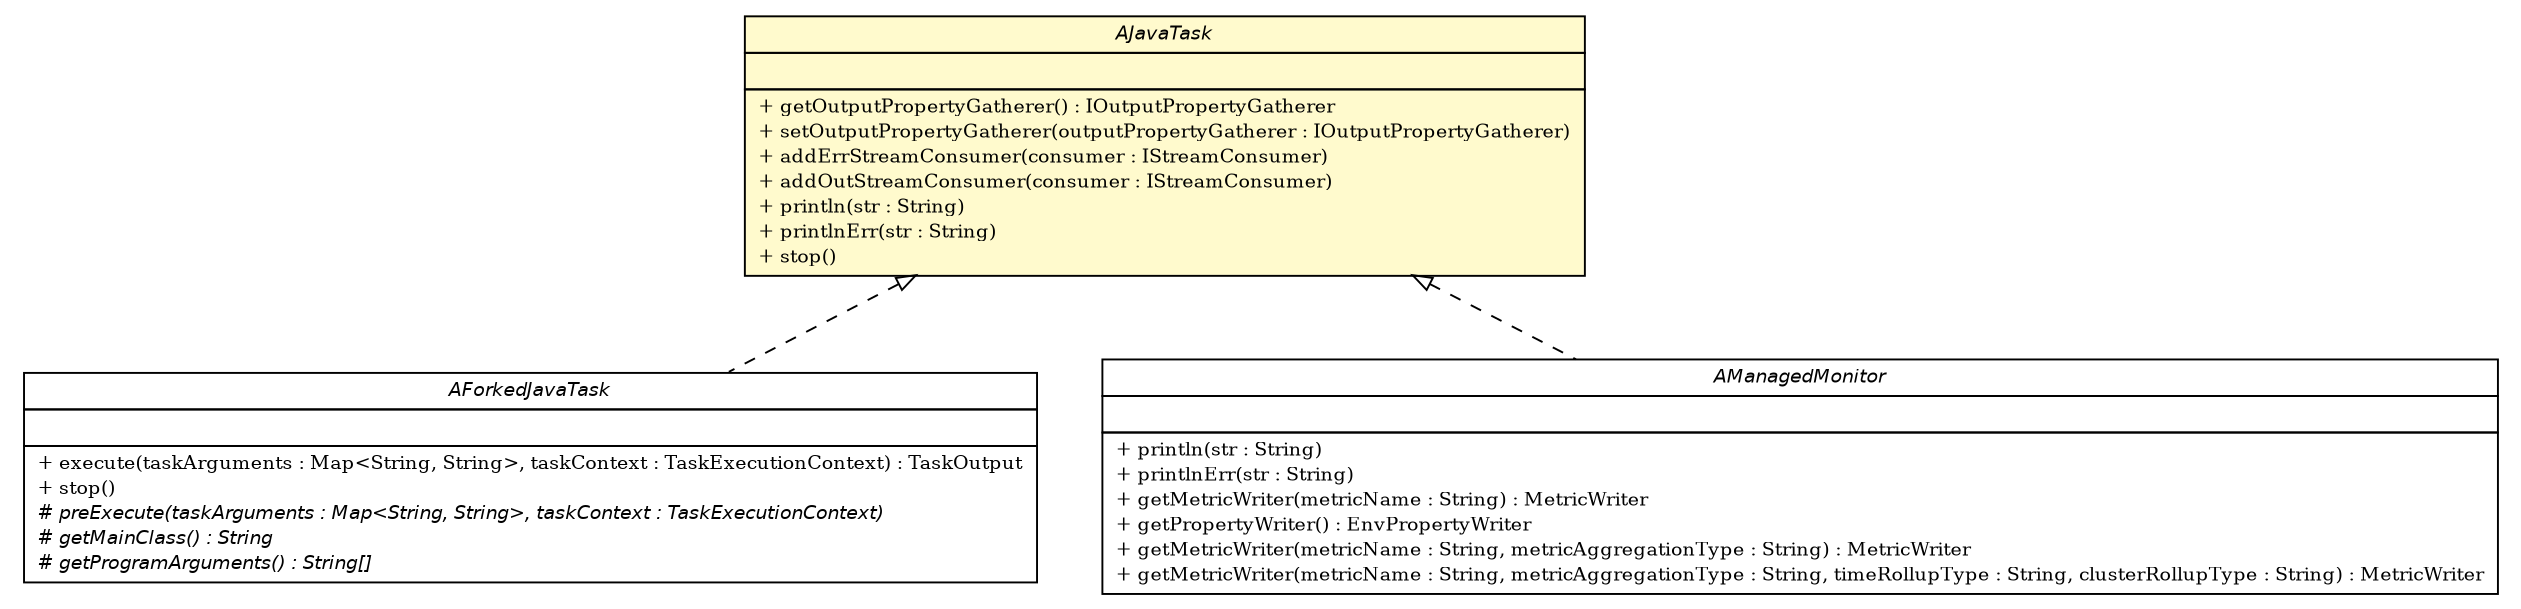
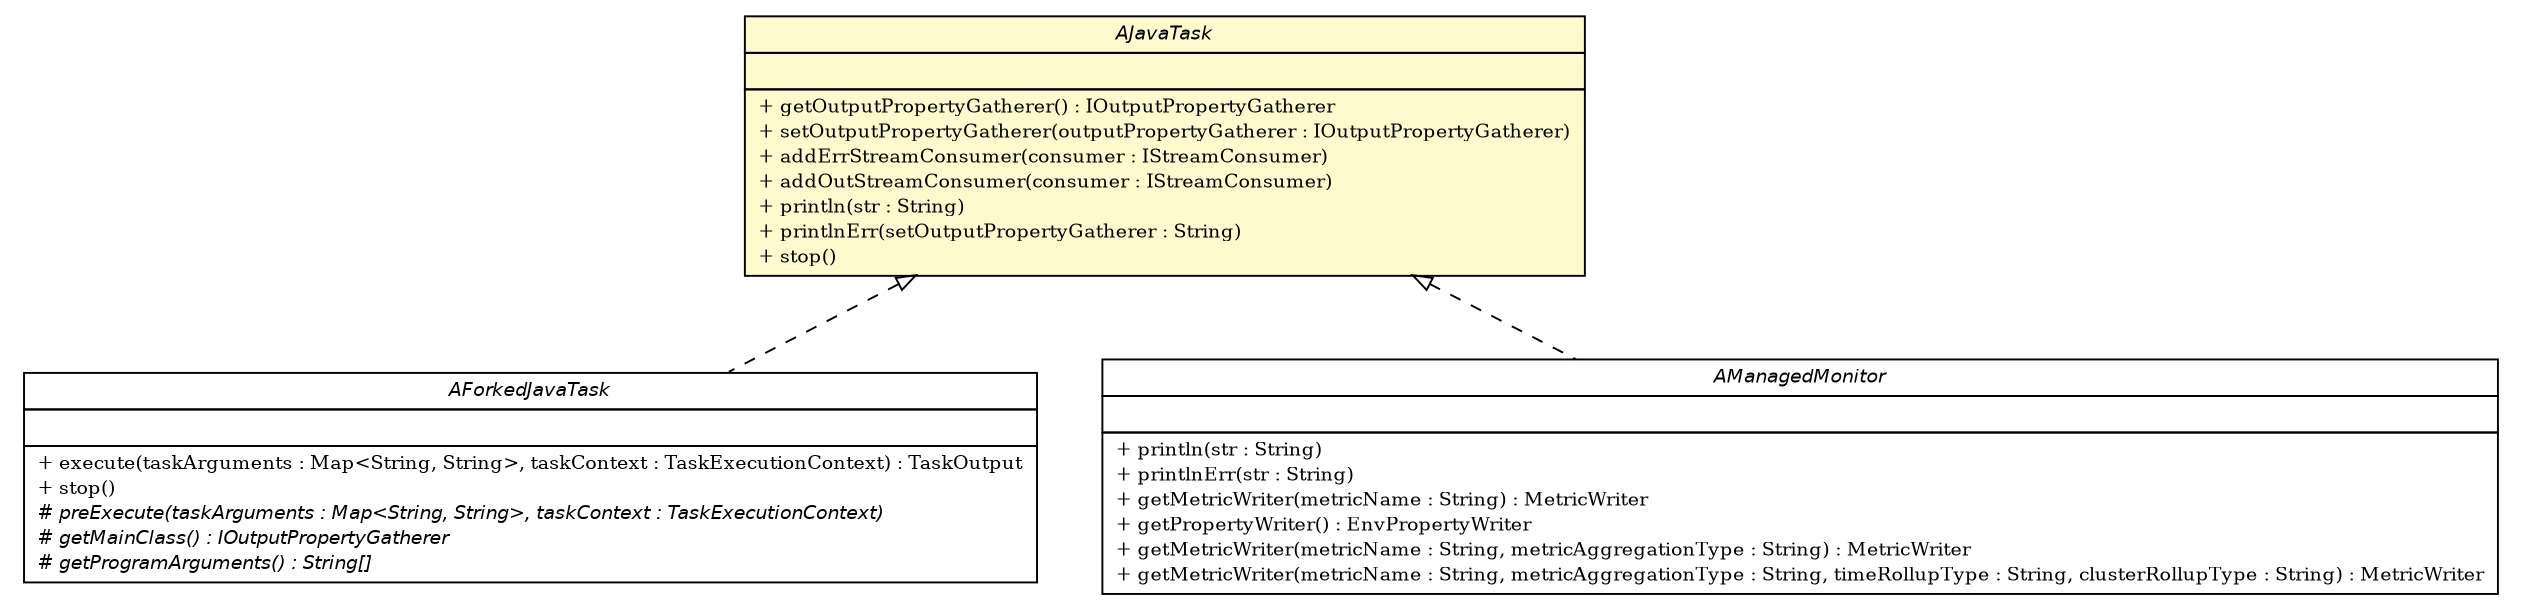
node "AJavaTask": text "+ printlnErr(str : String)" -> "+ printlnErr(setOutputPropertyGatherer : String)"
node "AForkedJavaTask": text "# getMainClass() : String" -> "# getMainClass() : IOutputPropertyGatherer"
